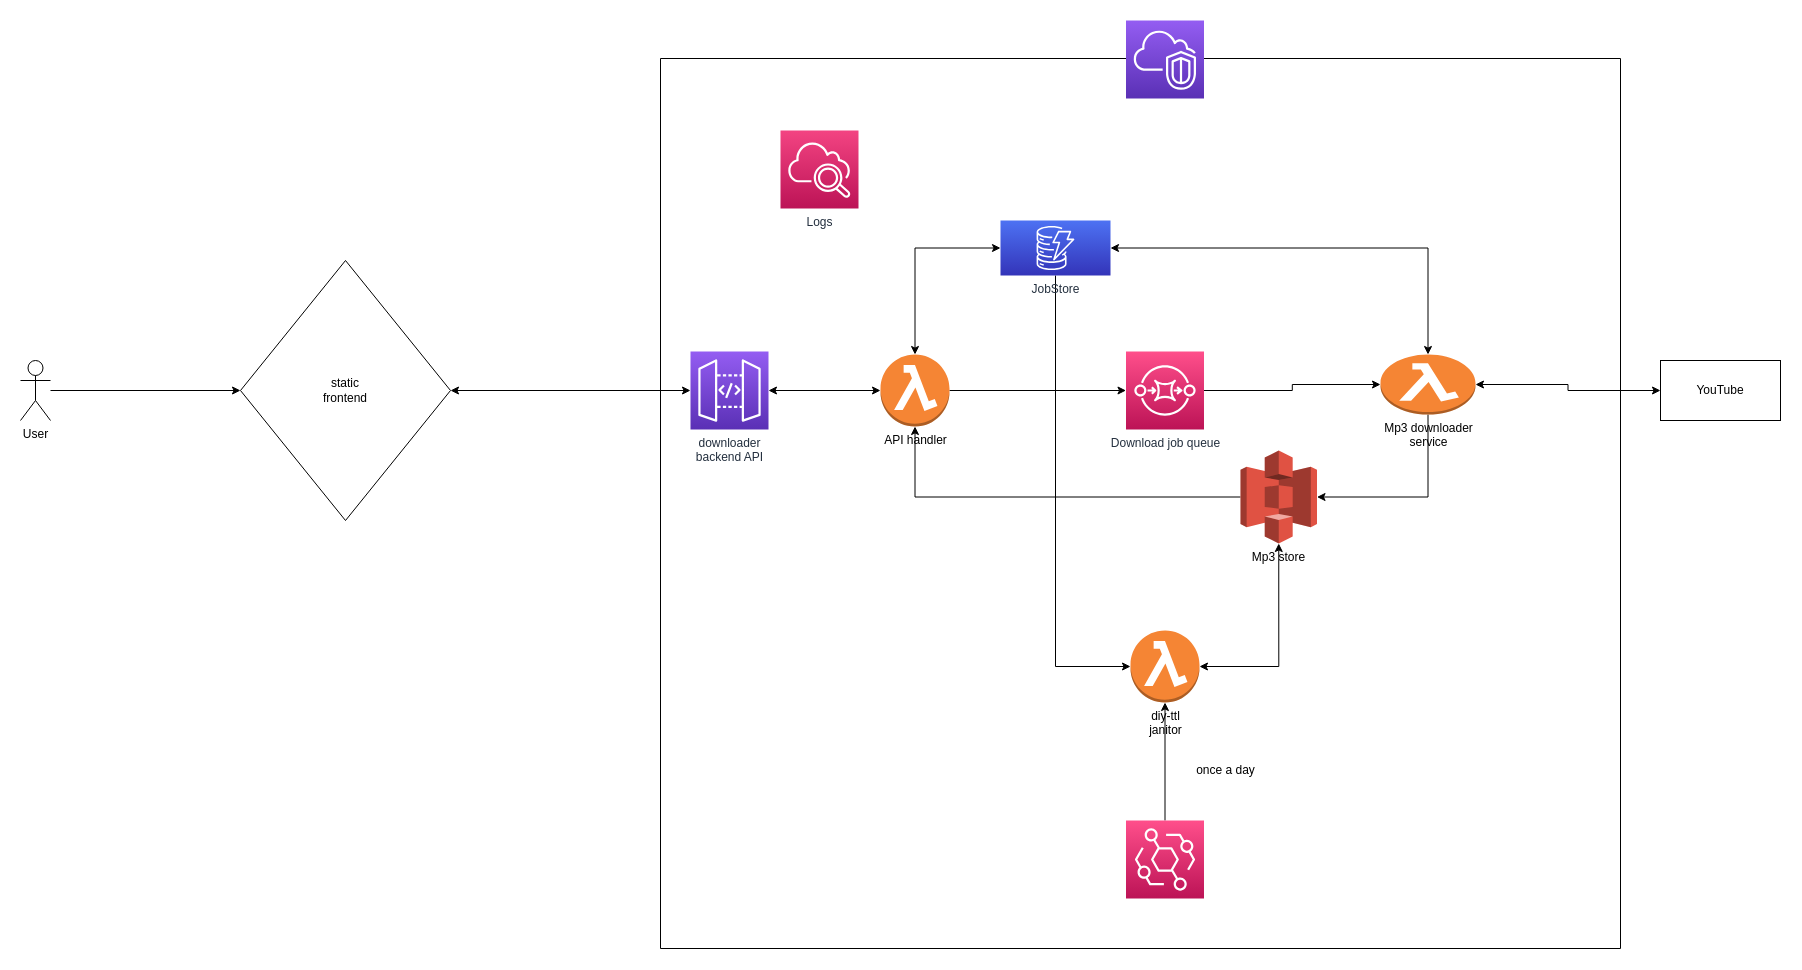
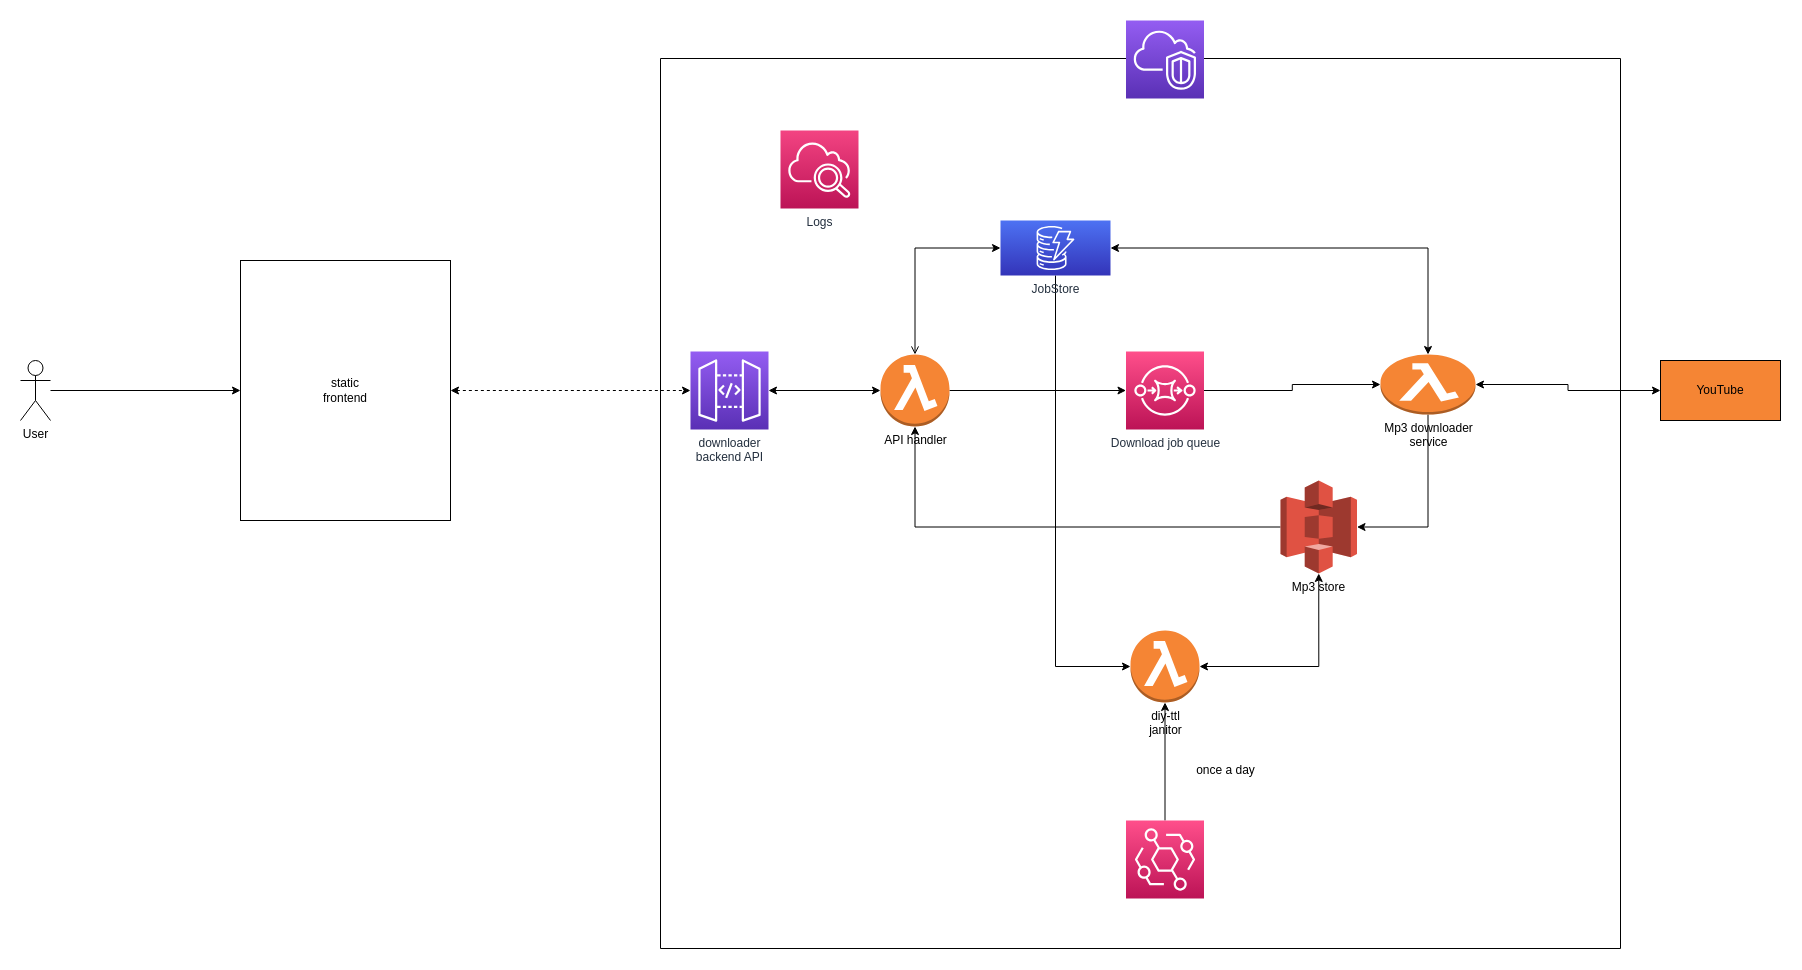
edge "JobStore" -- "API handler": arrowhead classic -> open
node "static frontend": shape diamond -> rectangle
edge "static frontend" -- "downloader backend API": style solid -> dashed
node "YouTube": fillcolor #ffffff -> #f58534
node "Mp3 store": moved (1279, 497) -> (1319, 527)
